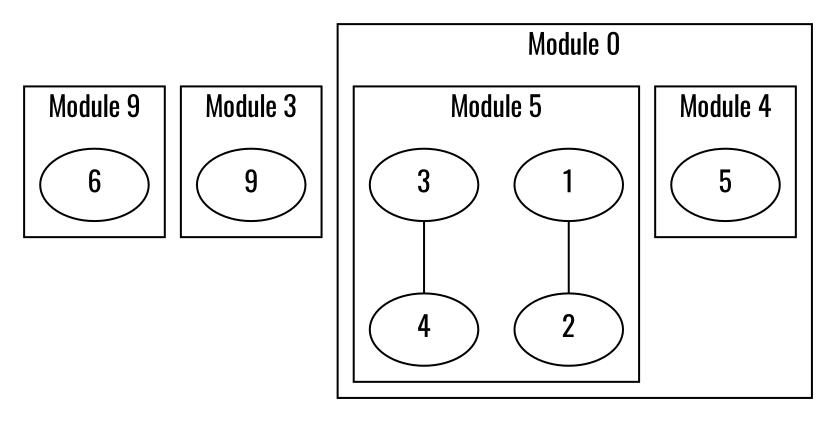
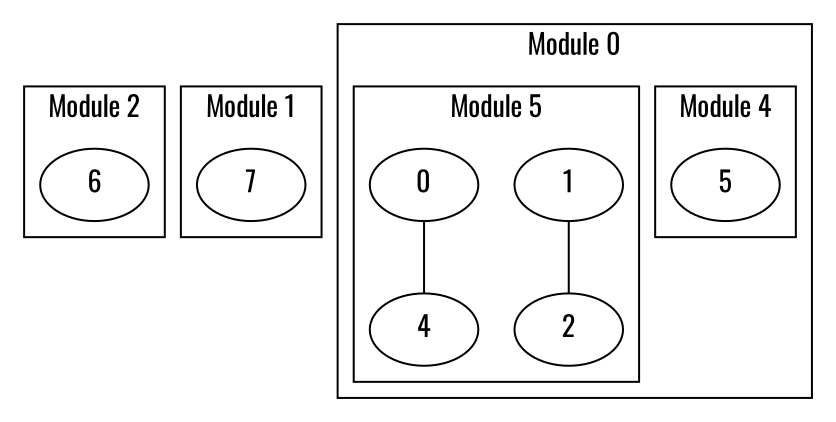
cluster "Module 9": label "Module 9" -> "Module 2"
cluster "Module 3": label "Module 3" -> "Module 1"
node "9": label "9" -> "7"
node "3": label "3" -> "0"
